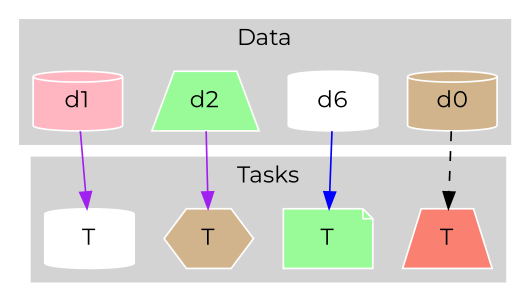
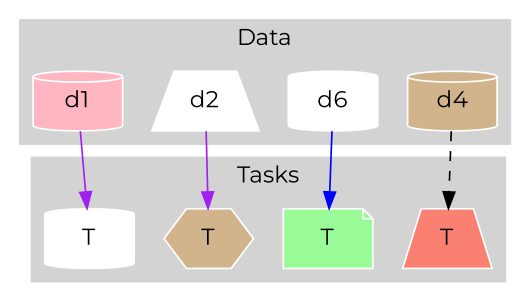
node "d2": fillcolor palegreen -> white
node "d0": label "d0" -> "d4"
